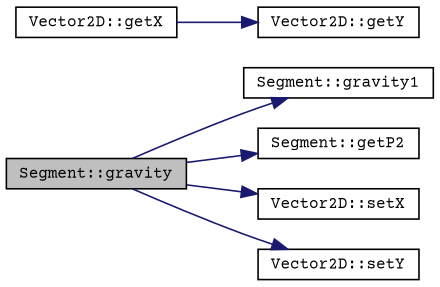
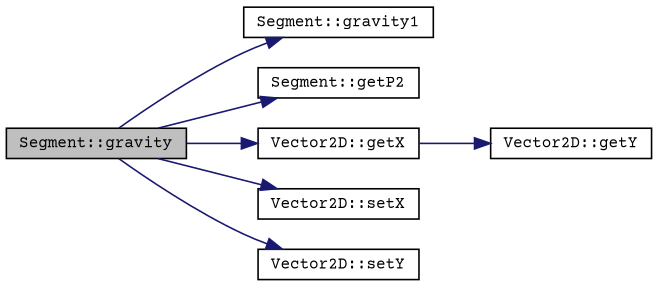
edge "Segment::gravity" -> "Vector2D::getX": added
